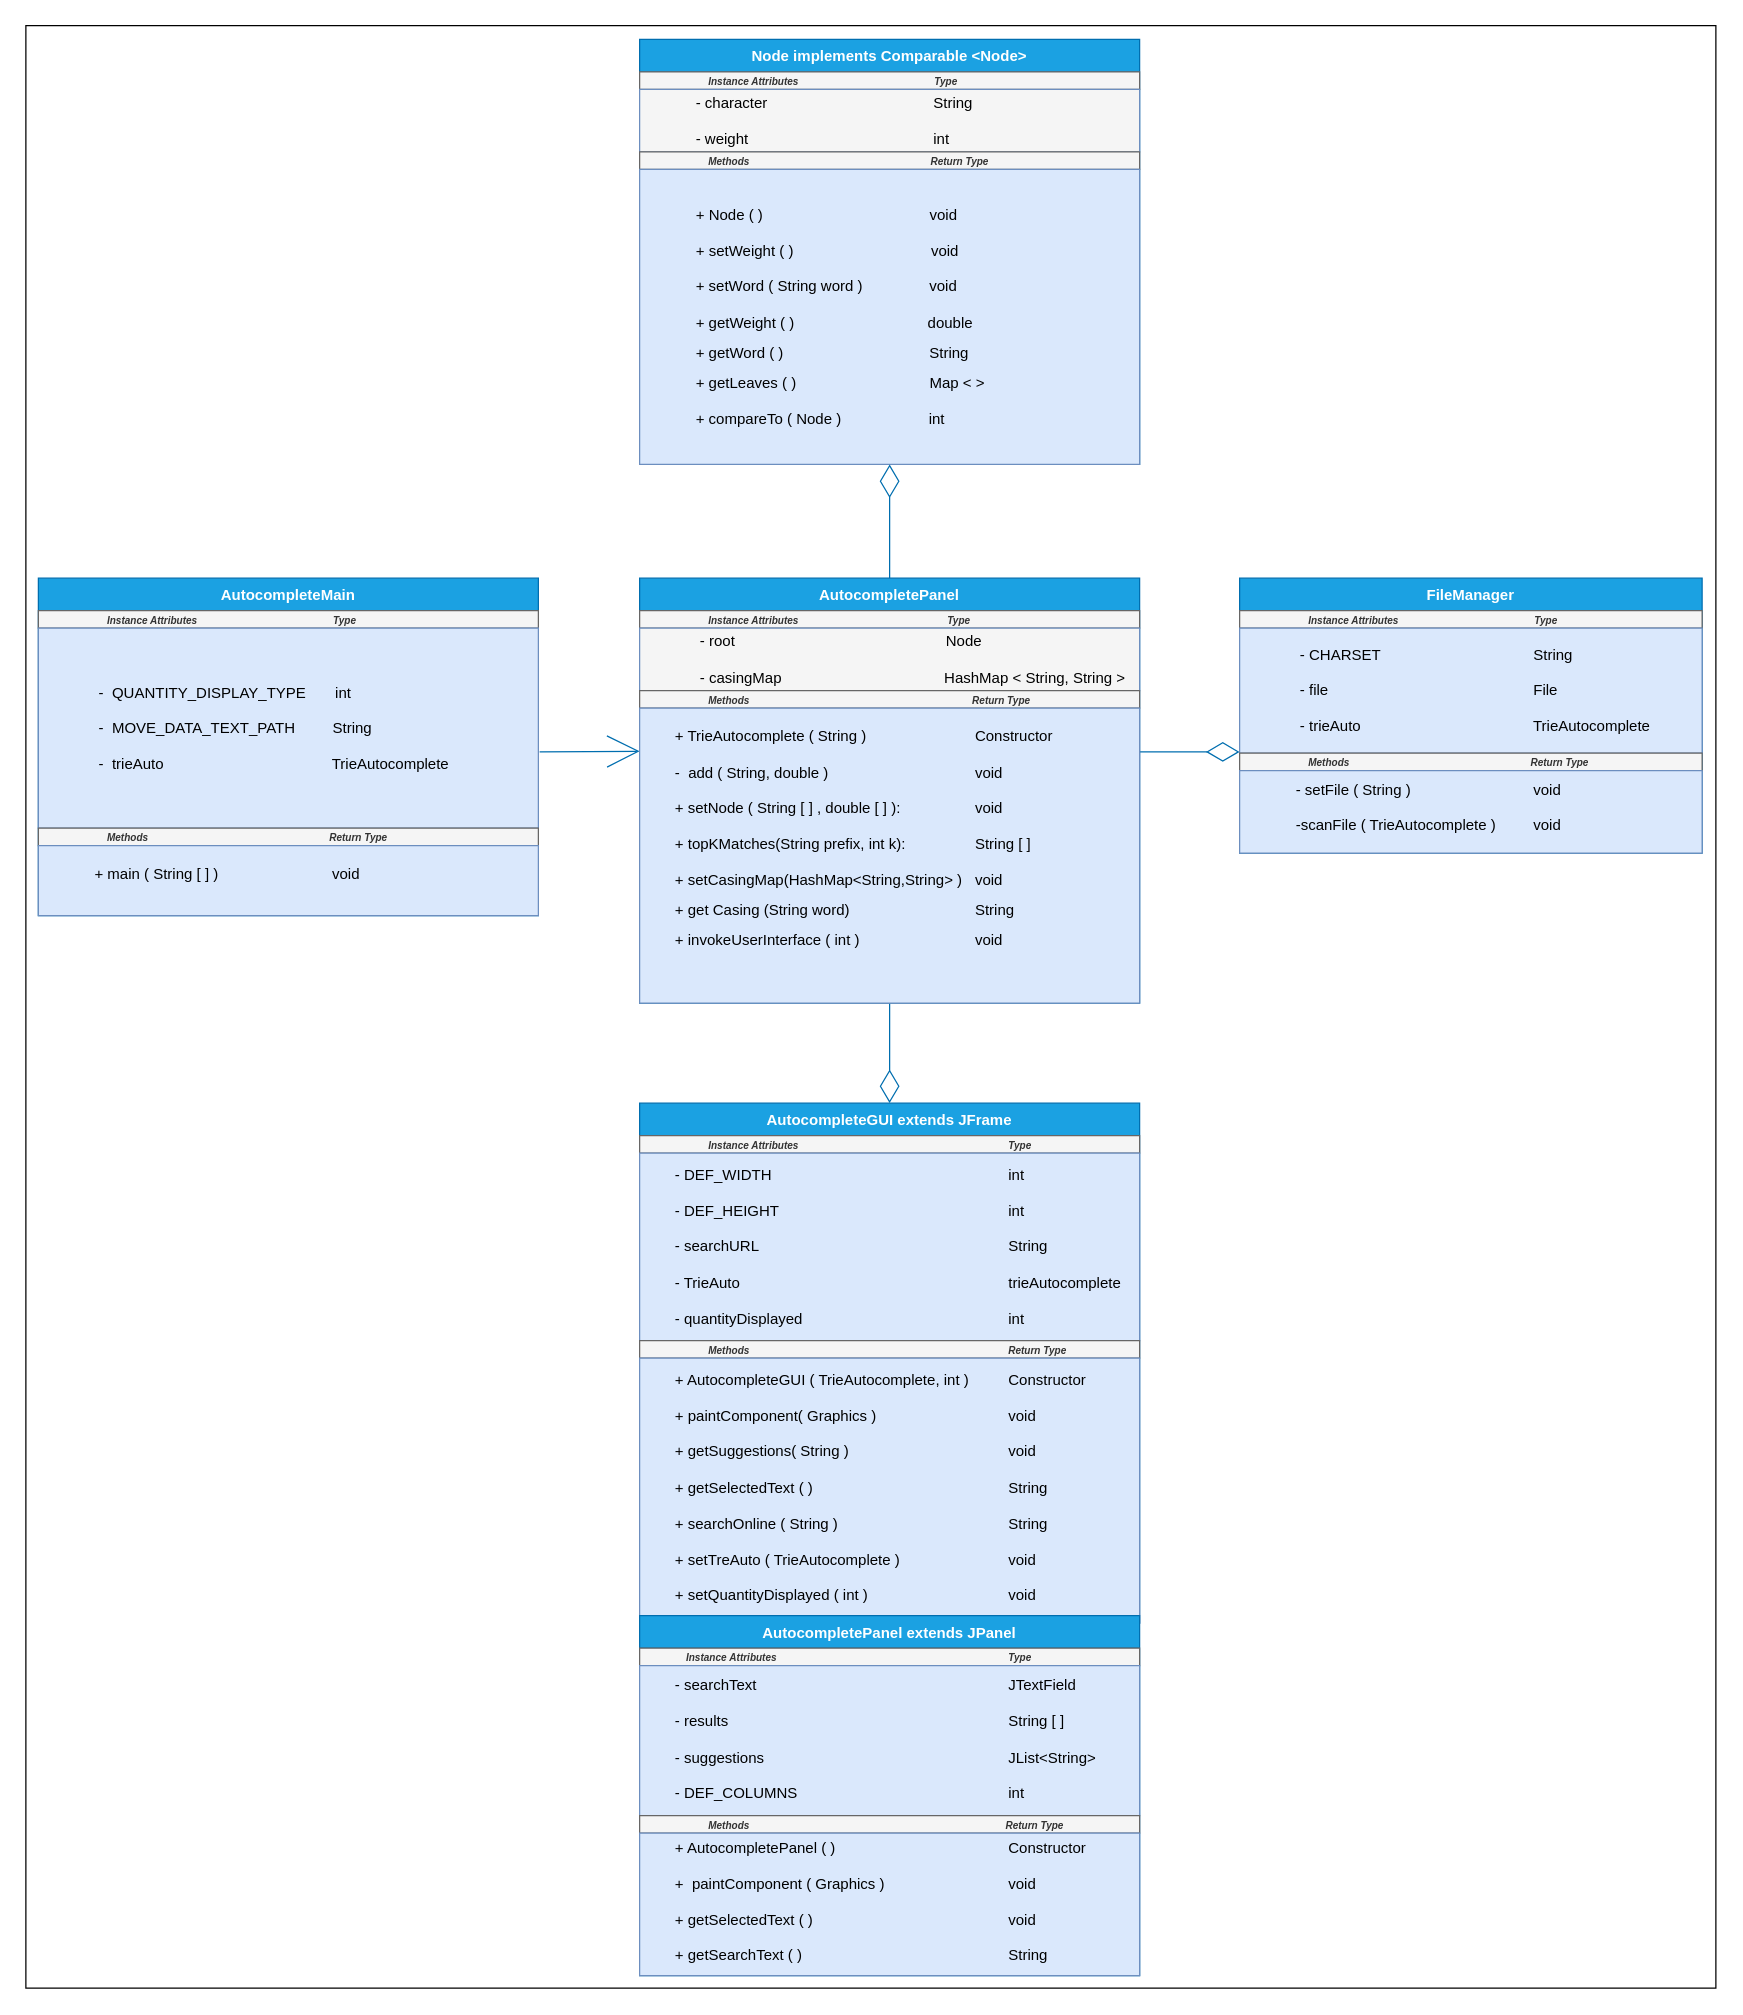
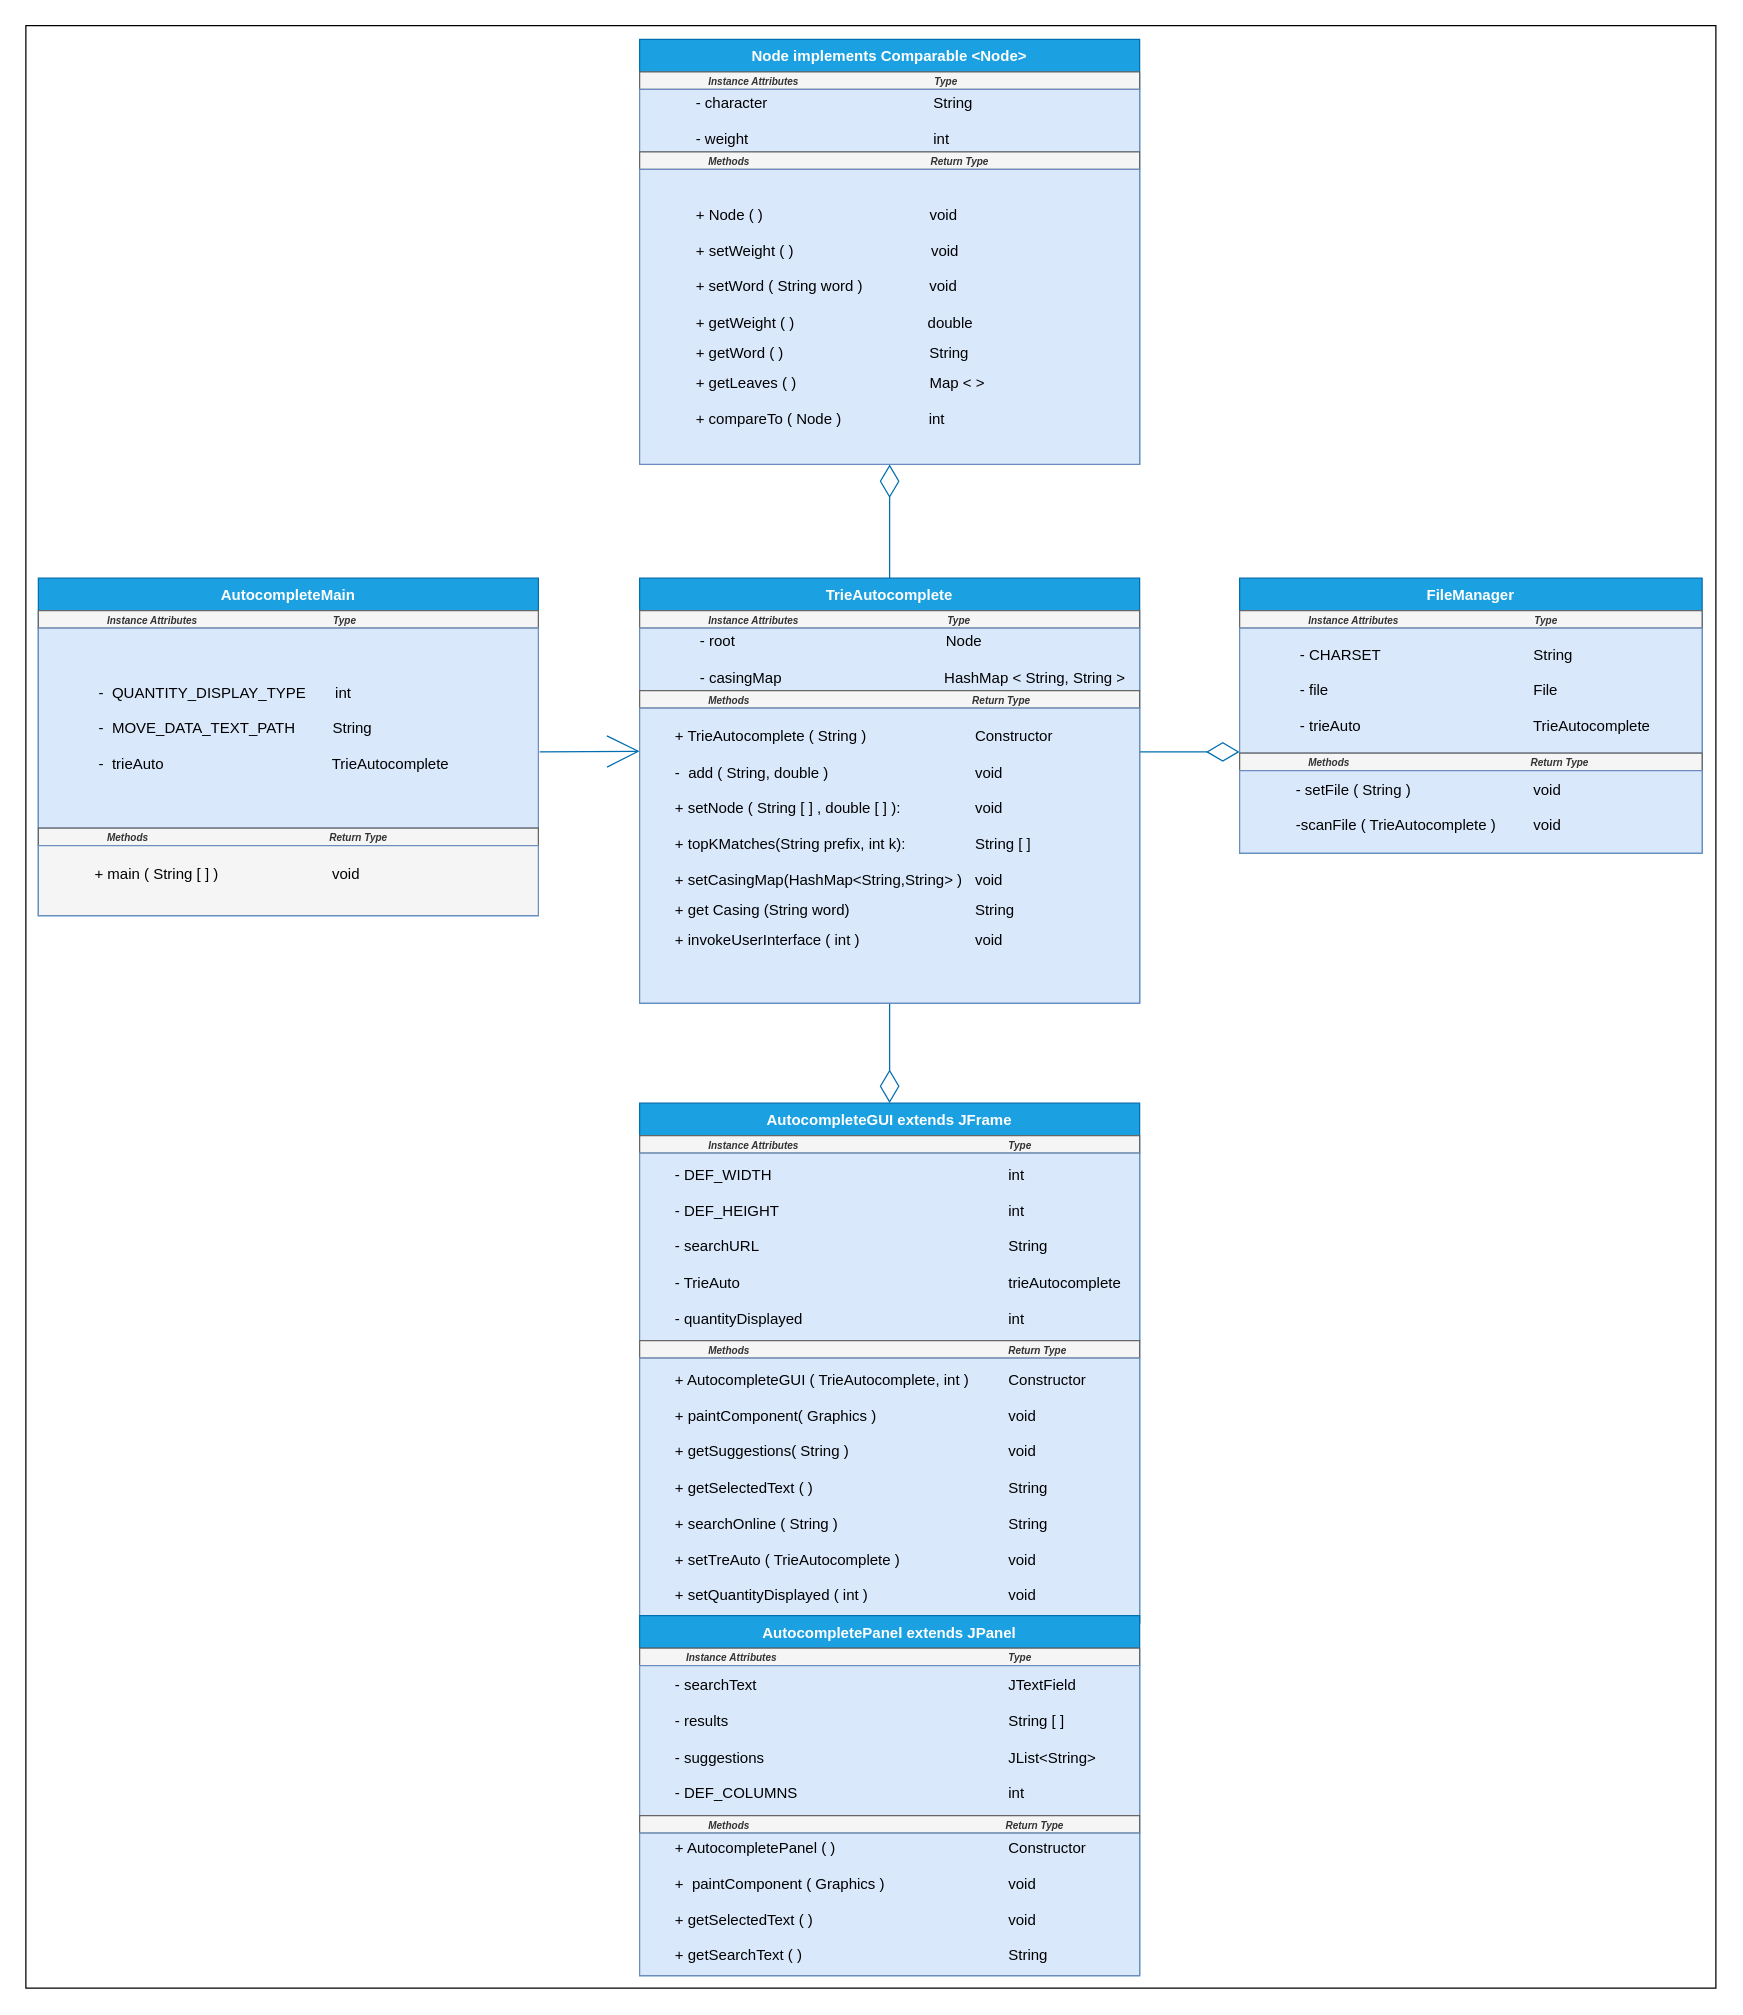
node "- character String - weight int": fillcolor #f5f5f5 -> #dae8fc
node "AutocompletePanel": label "AutocompletePanel" -> "TrieAutocomplete"
node "- root Node - casingMap HashMap < String, String >": fillcolor #f5f5f5 -> #dae8fc
node "+ main ( String [ ] ) void": fillcolor #dae8fc -> #f5f5f5
